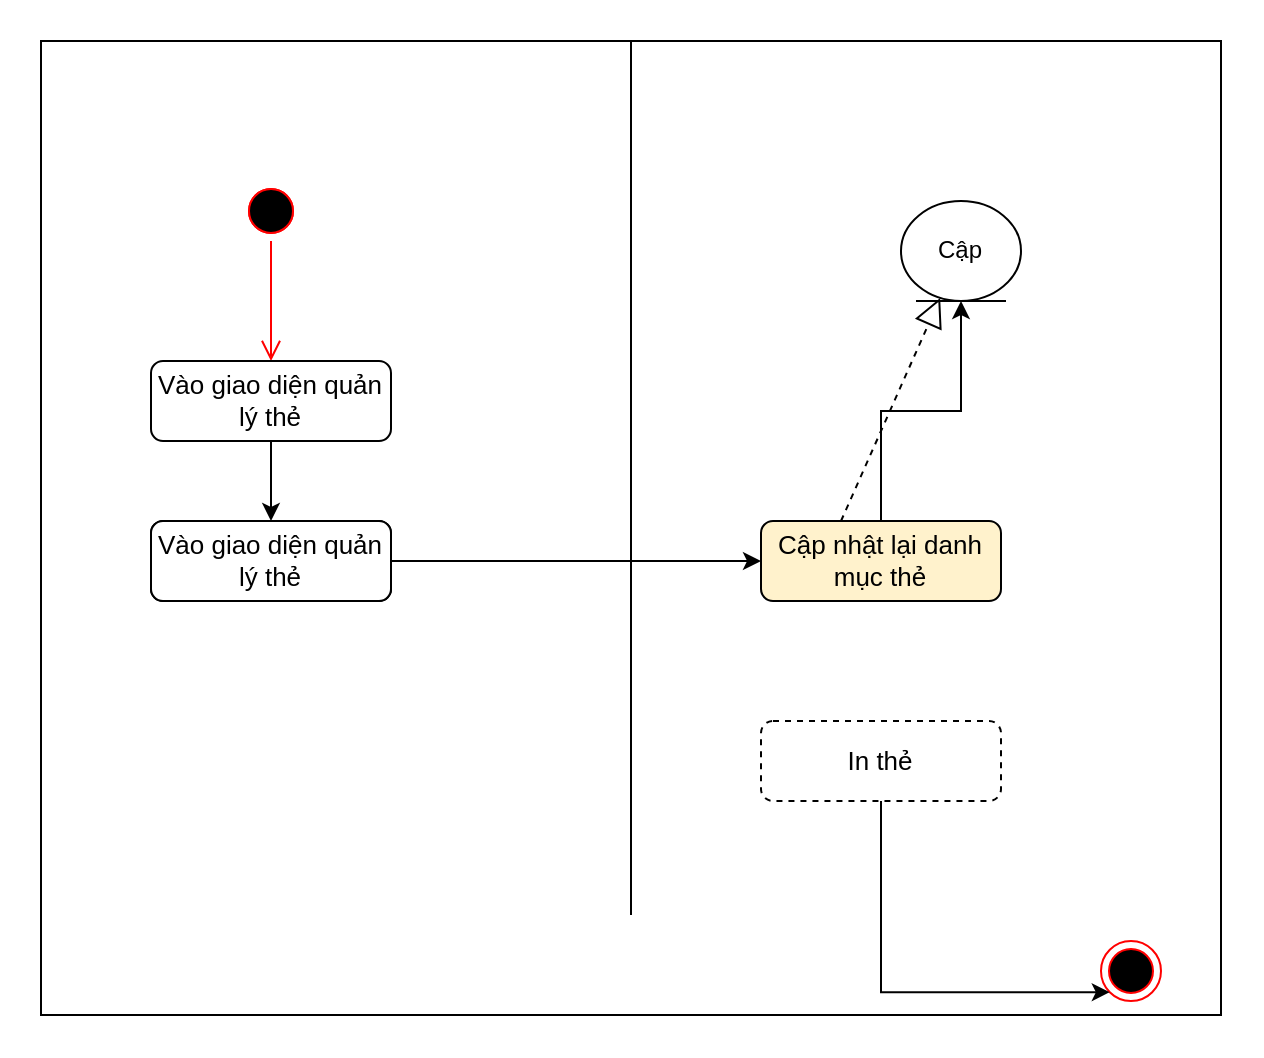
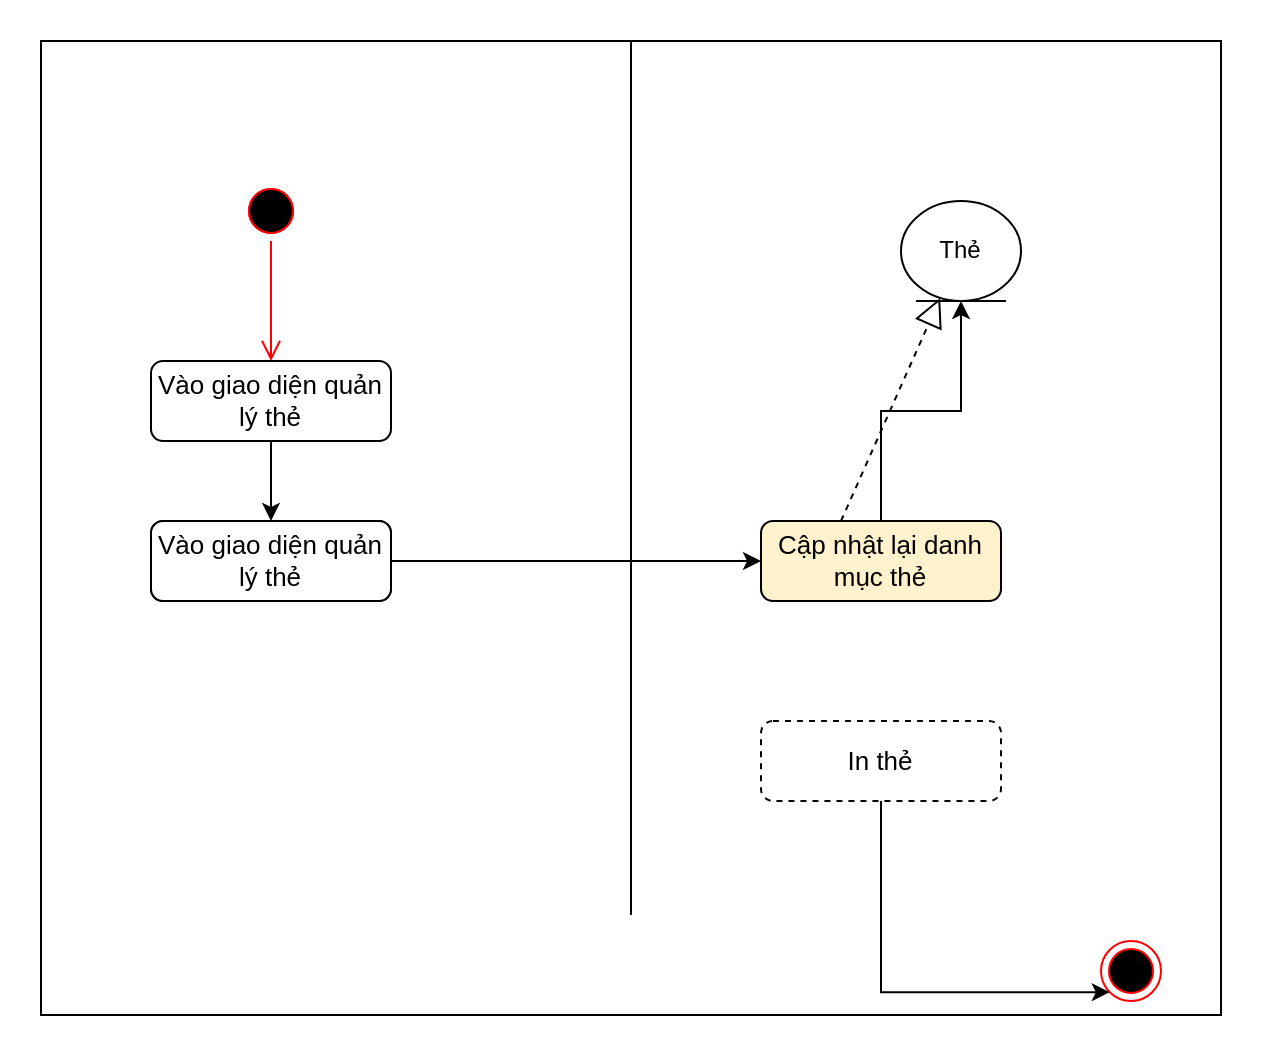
node "Cập": label "Cập" -> "Thẻ"
